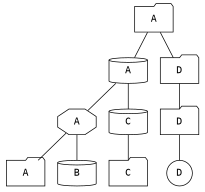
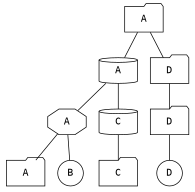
node "B": shape cylinder -> circle
